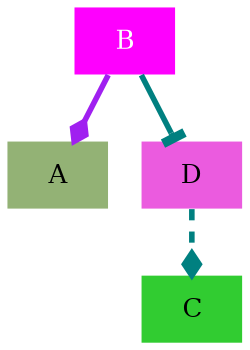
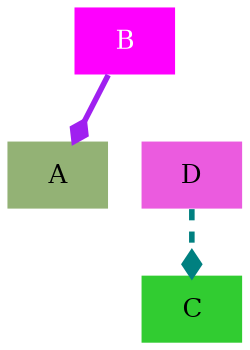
edge "B" -> "D": removed
